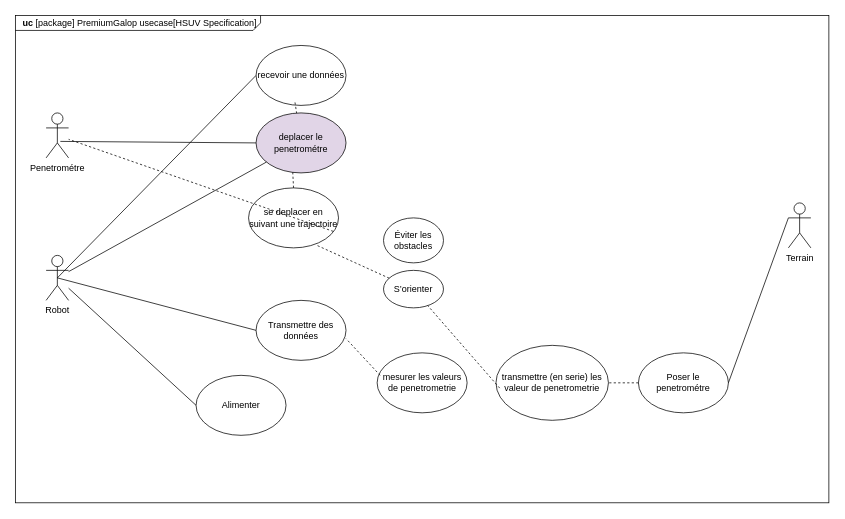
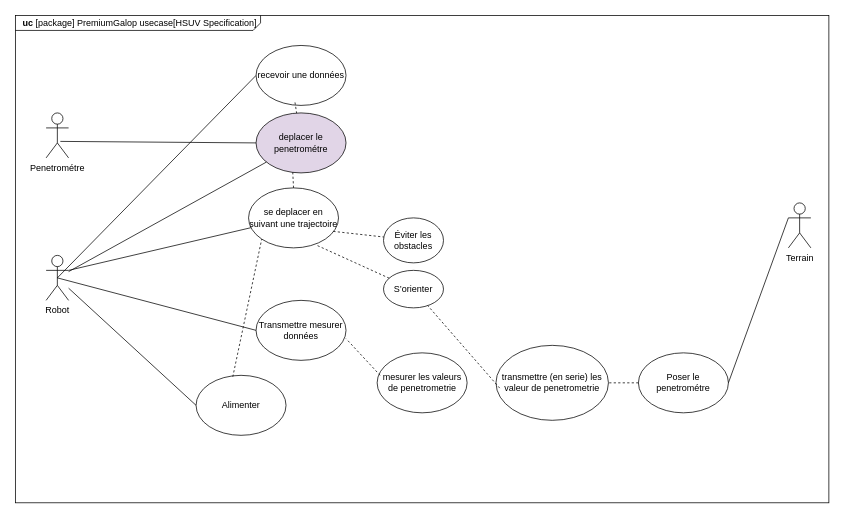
edge "Penetrométre" -- "se deplacer en suivant une trajectoire": now "Éviter les obstacles" -- "se deplacer en suivant une trajectoire"
edge "se deplacer en suivant une trajectoire" -- "Robot": added
edge "se deplacer en suivant une trajectoire" -- "Alimenter": added
node "Transmettre des données": label "Transmettre des données" -> "Transmettre mesurer données"
